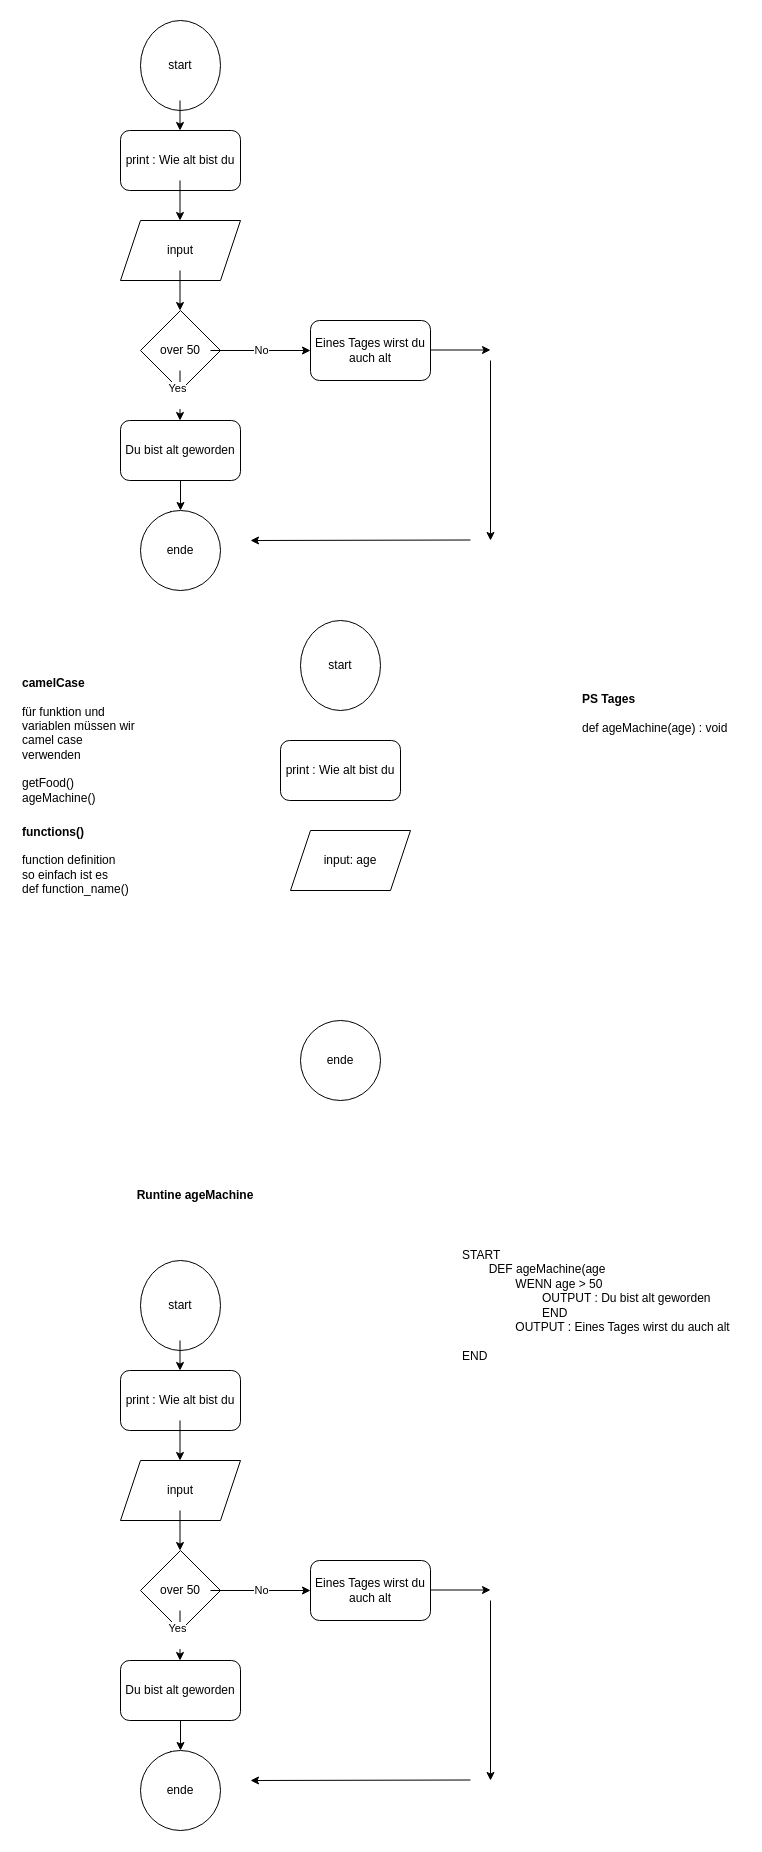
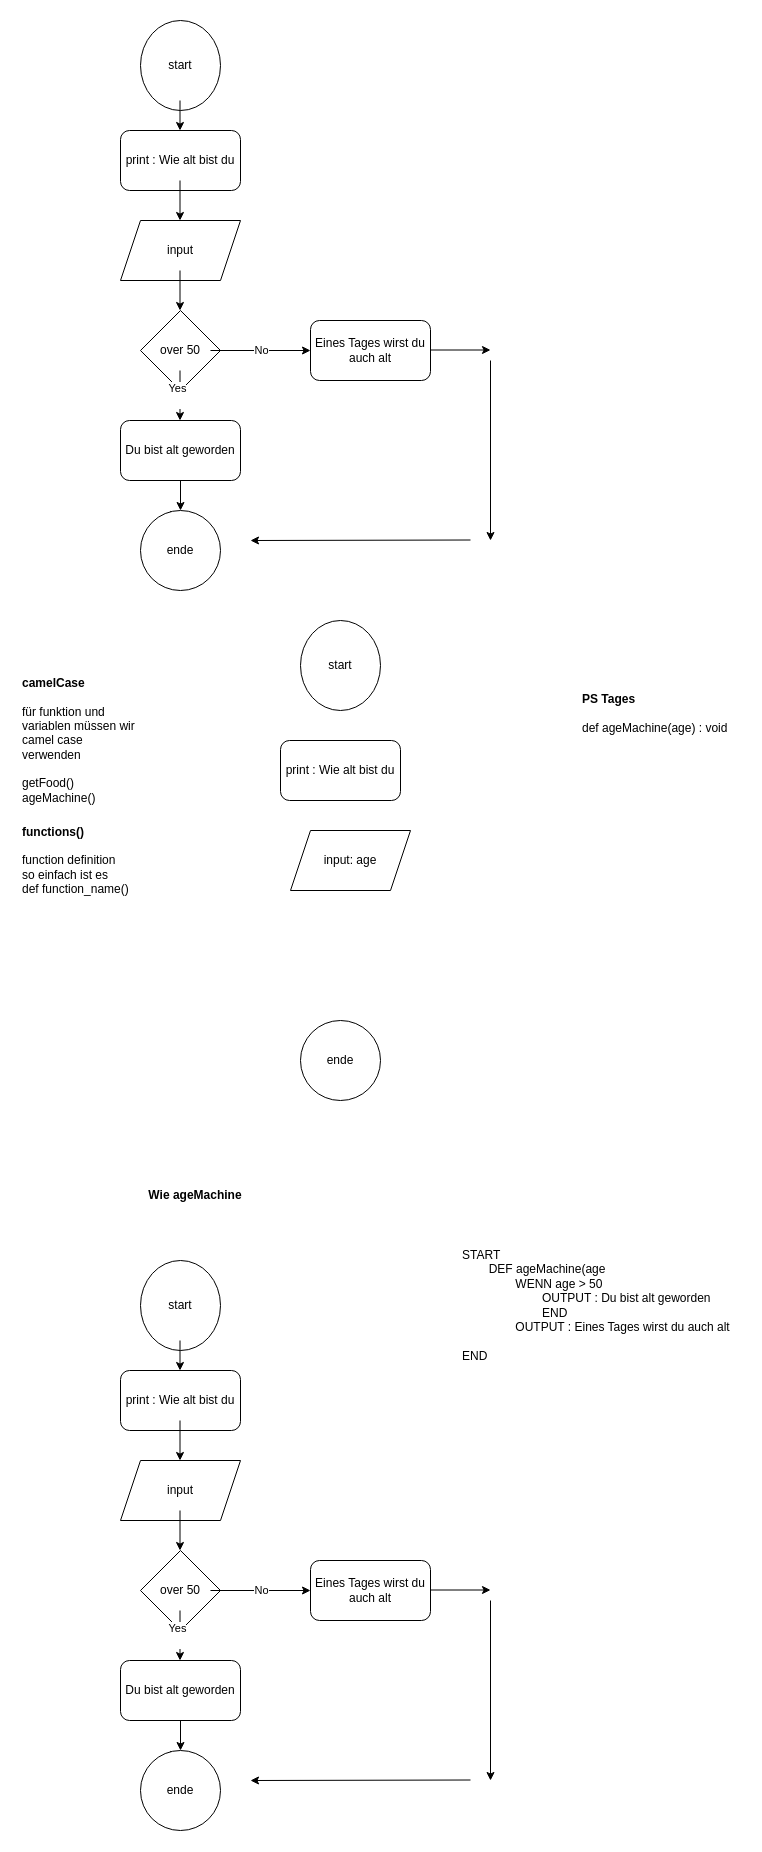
node "Runtine ageMachine": label "Runtine ageMachine" -> "Wie ageMachine"
